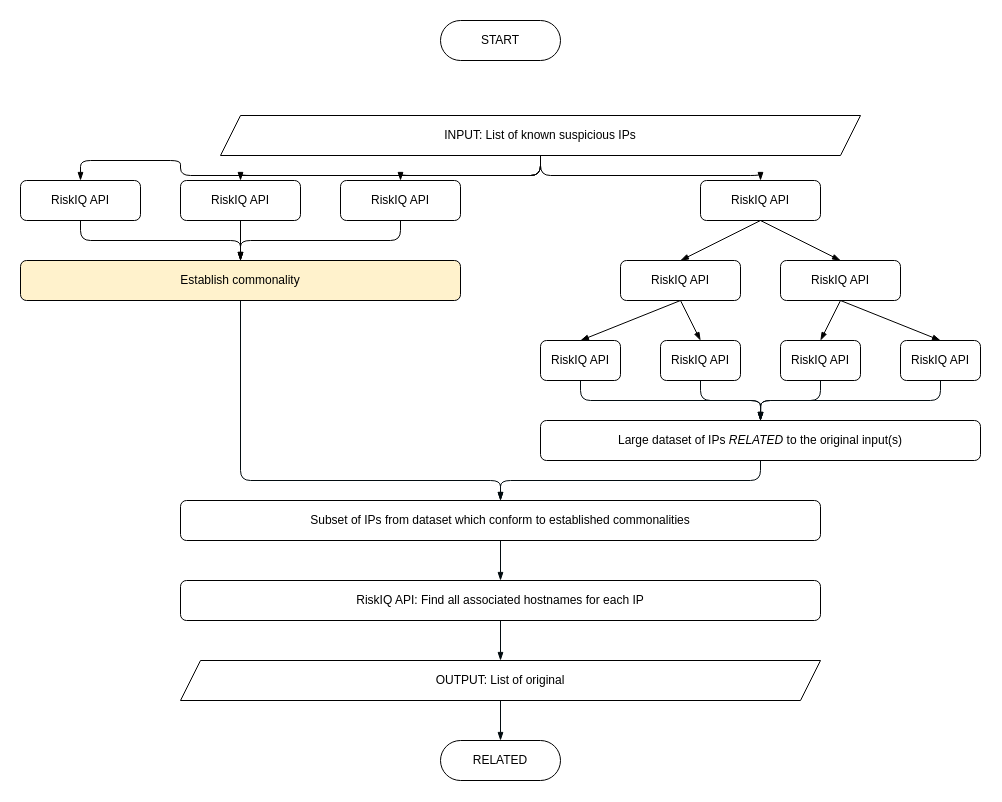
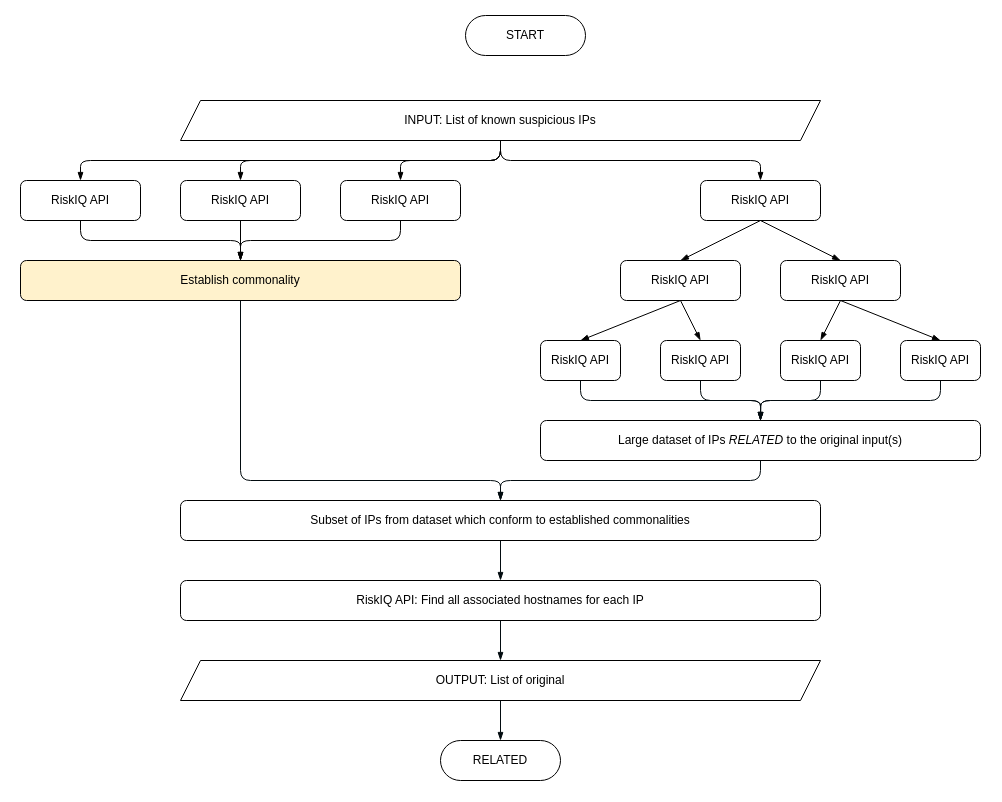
node "START": moved (501, 41) -> (526, 36)
node "INPUT: List of known suspicious IPs": moved (541, 136) -> (501, 121)
